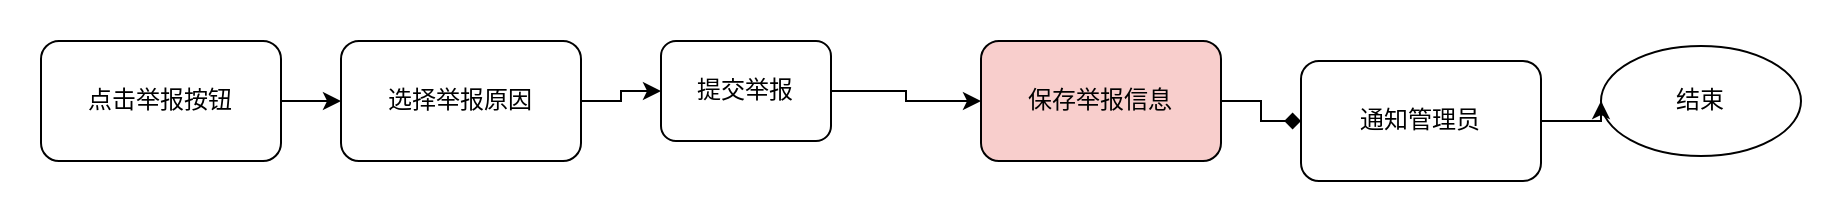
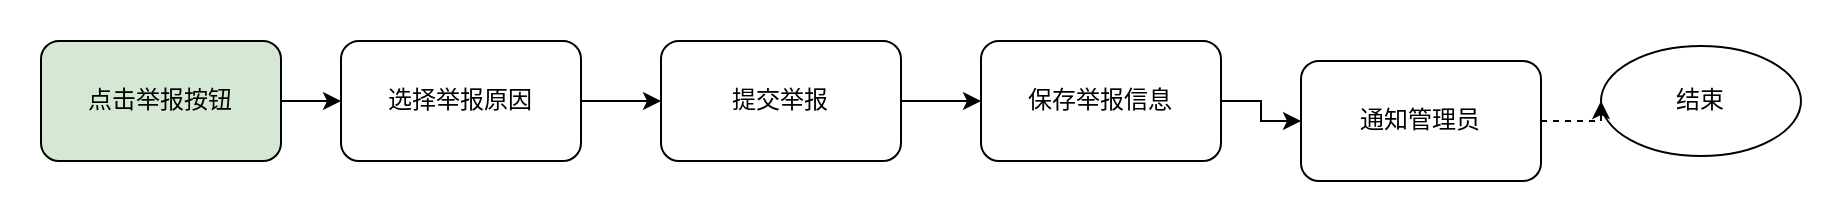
node "提交举报": size 170x100 -> 240x120
node "点击举报按钮": fillcolor #ffffff -> #d5e8d4
node "保存举报信息": fillcolor #f8cecc -> #ffffff
edge "保存举报信息" -> "通知管理员": arrowhead diamond -> classic
edge "通知管理员" -> "结束": style solid -> dashed
